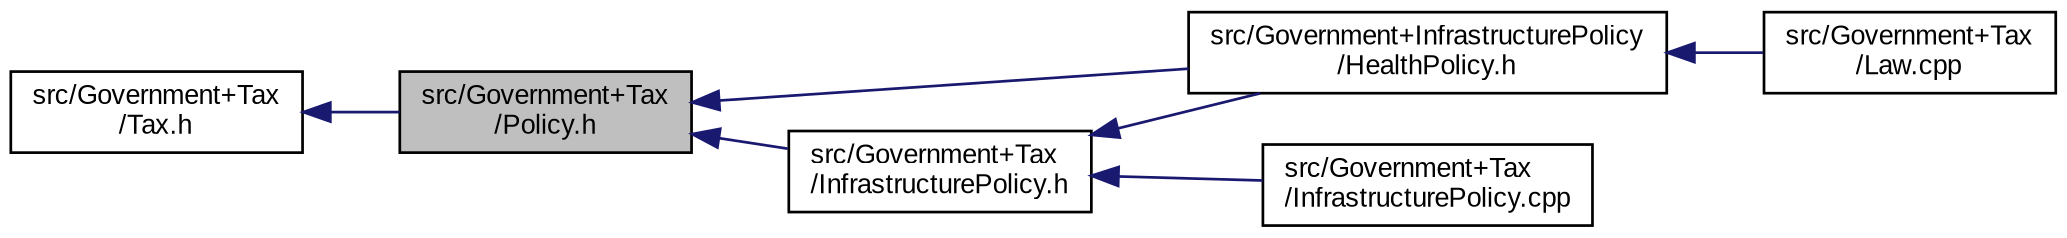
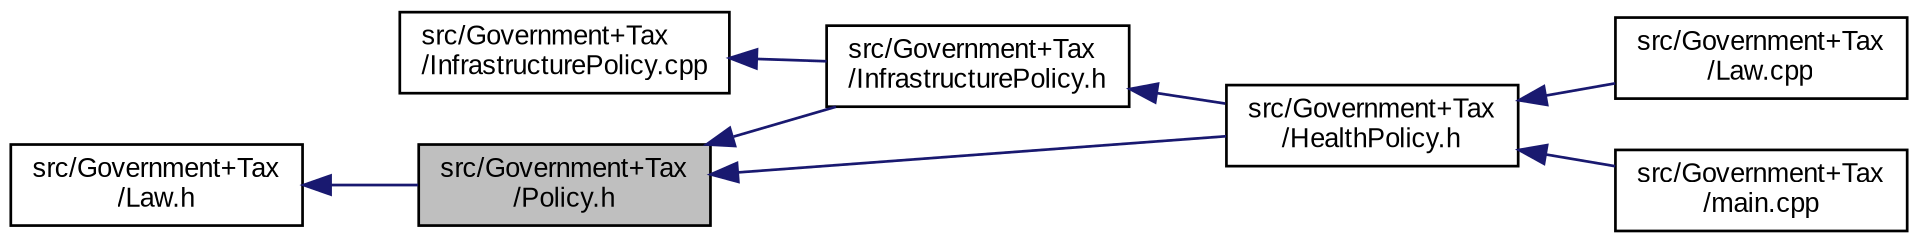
node "src/Government+InfrastructurePolicy /HealthPolicy.h": label "src/Government+InfrastructurePolicy /HealthPolicy.h" -> "src/Government+Tax /HealthPolicy.h"
node "src/Government+Tax /Tax.h": label "src/Government+Tax /Tax.h" -> "src/Government+Tax /Law.h"
edge "src/Government+Tax /InfrastructurePolicy.cpp" -> "src/Government+Tax /InfrastructurePolicy.h": reversed
node "src/Government+Tax /main.cpp": added
